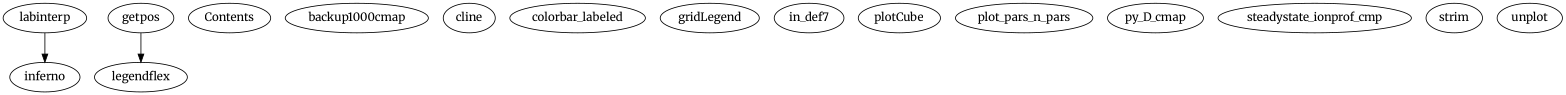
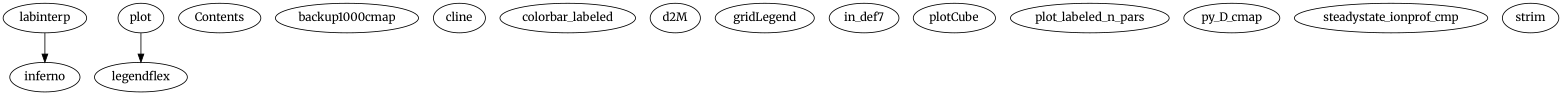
node "getpos": label "getpos" -> "plot"
node "d2M": added
node "plot_pars_n_pars": label "plot_pars_n_pars" -> "plot_labeled_n_pars"
node "unplot": removed
